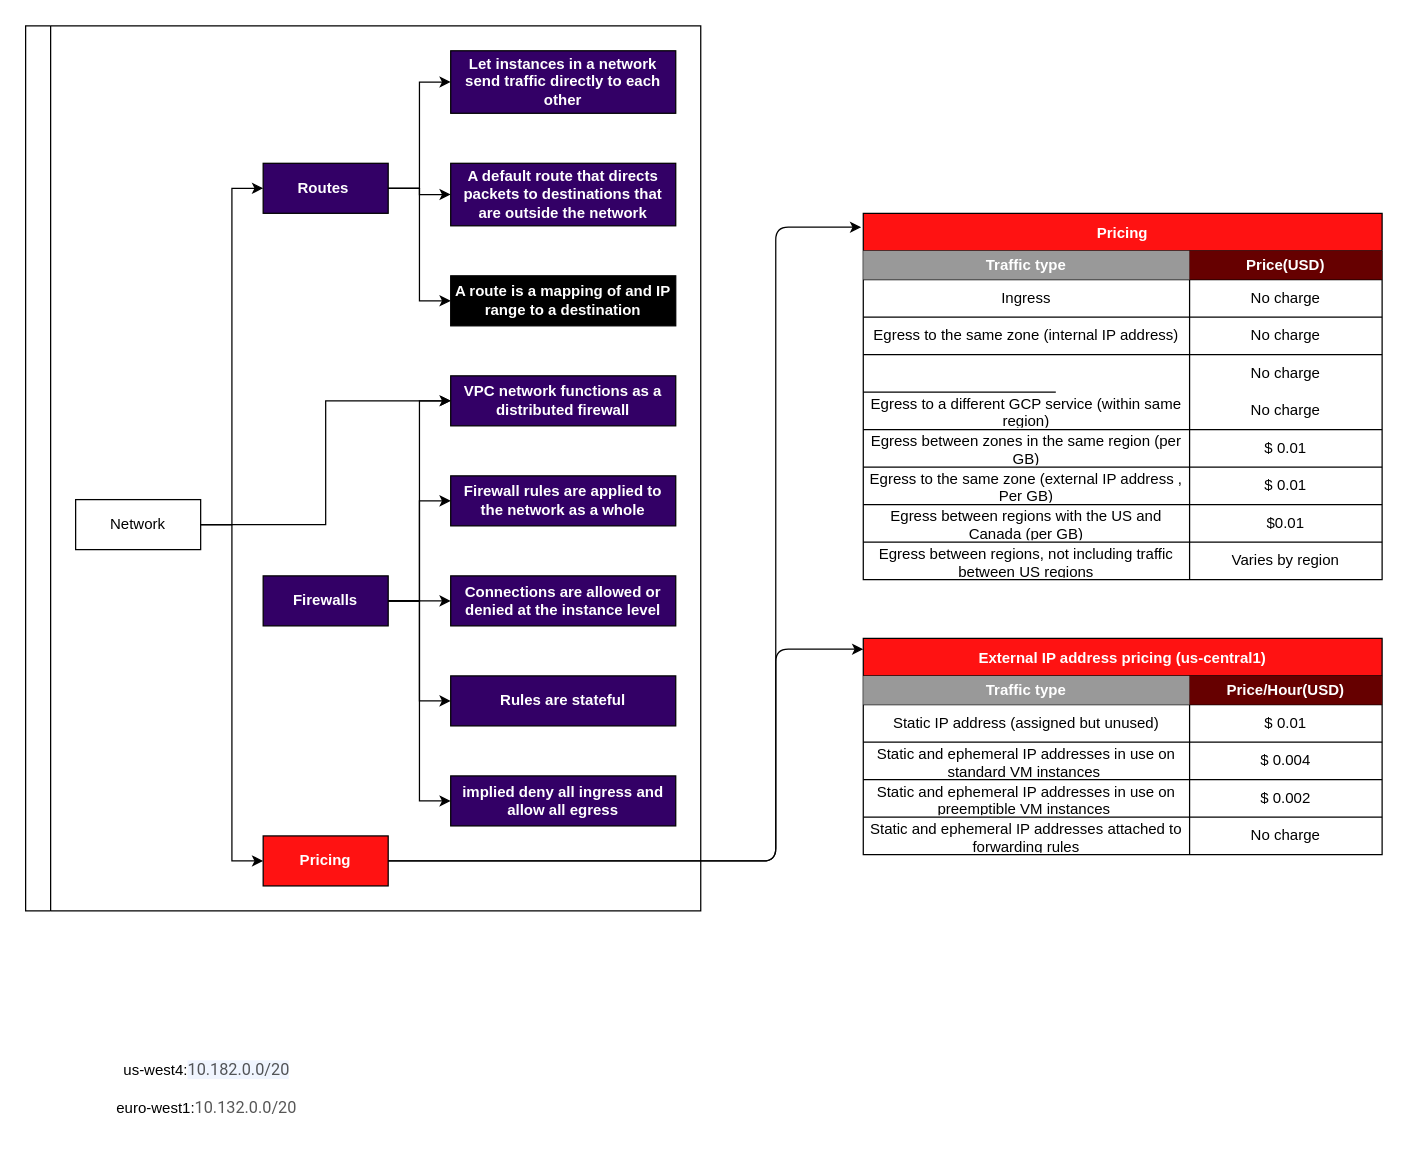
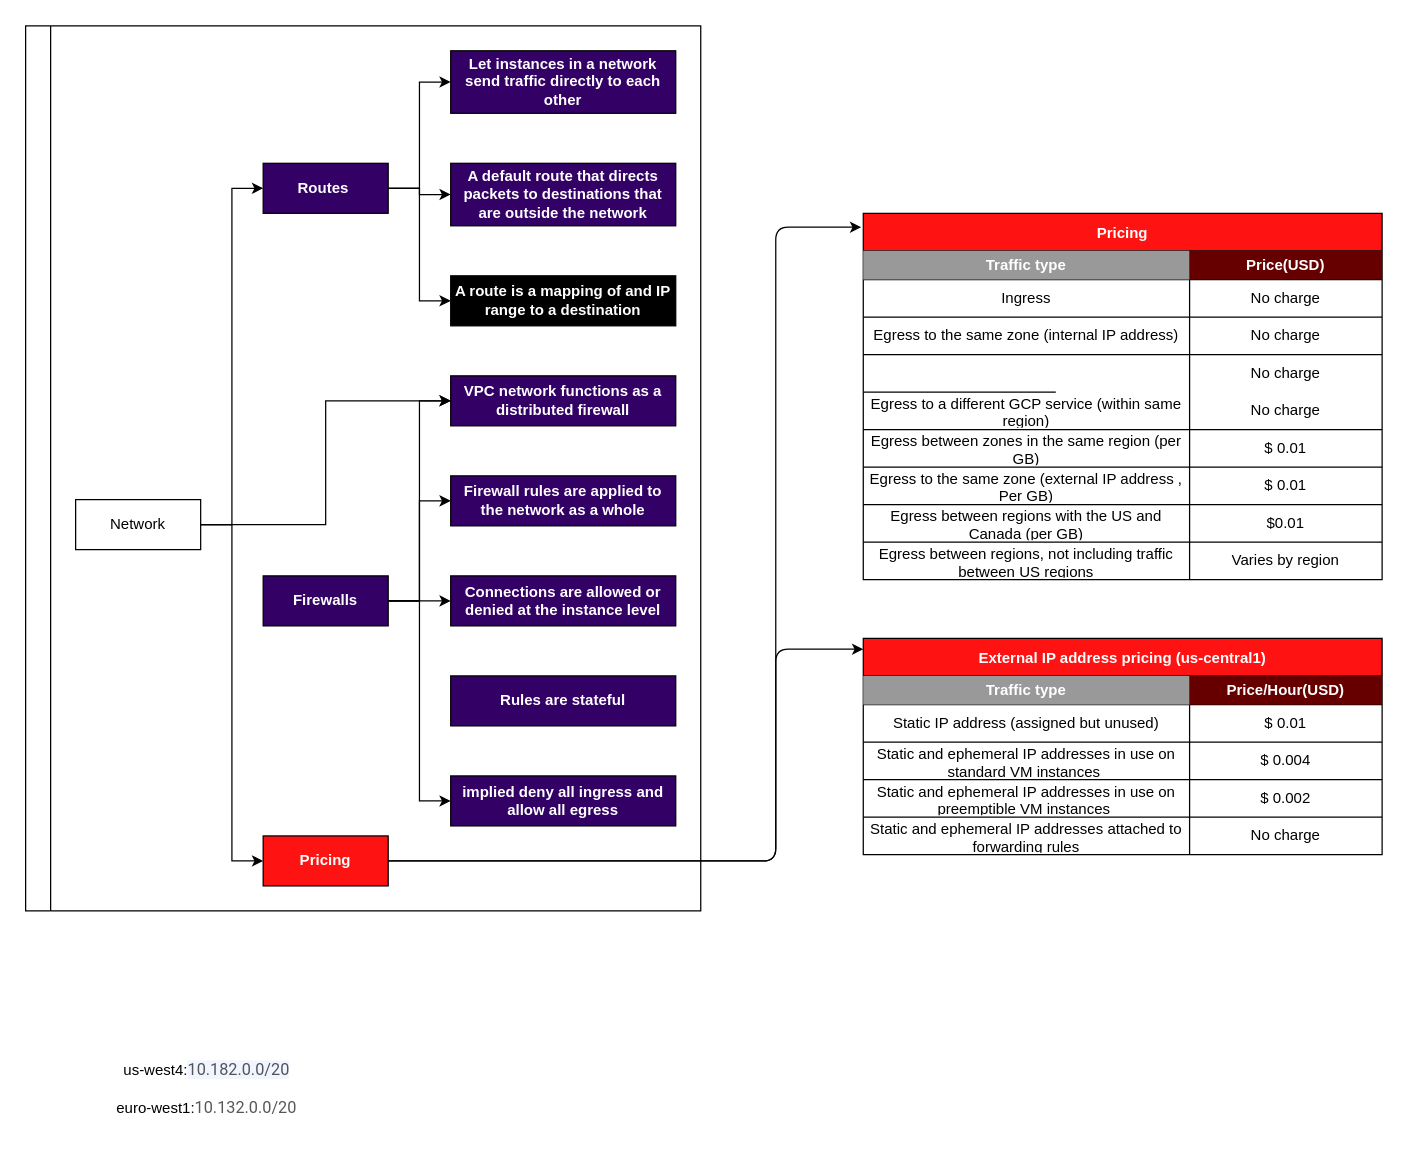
edge "Firewalls" -> "VPC network functions as a distributed firewall": arrowhead open -> classic
edge "Firewalls" -> "Rules are stateful": removed
